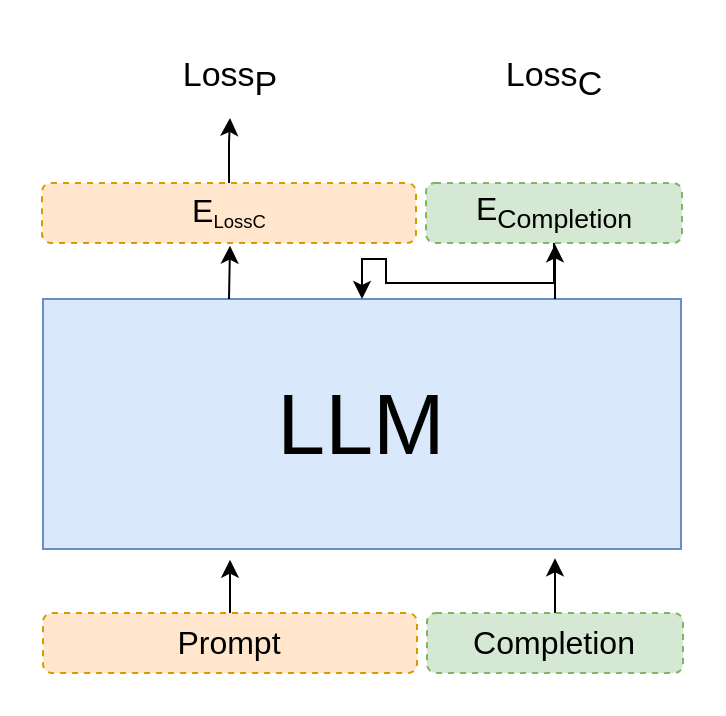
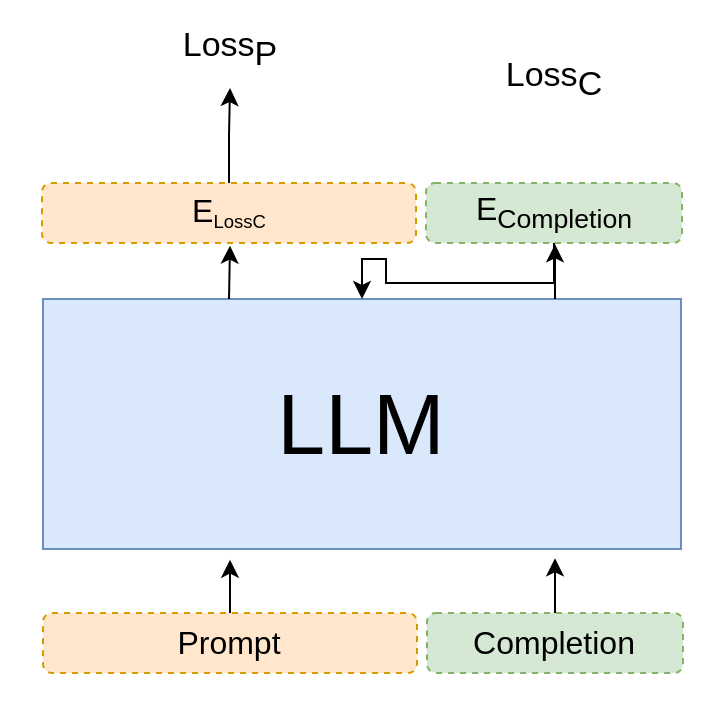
node "LossP": moved (230, 80) -> (230, 50)
